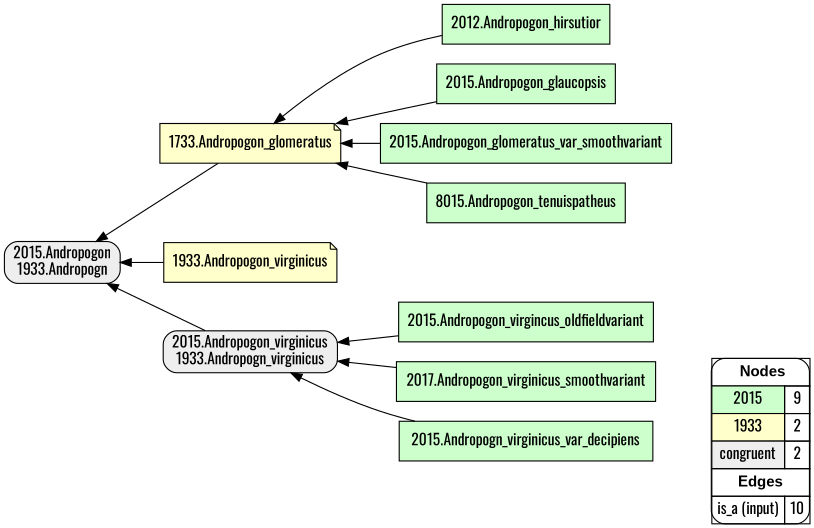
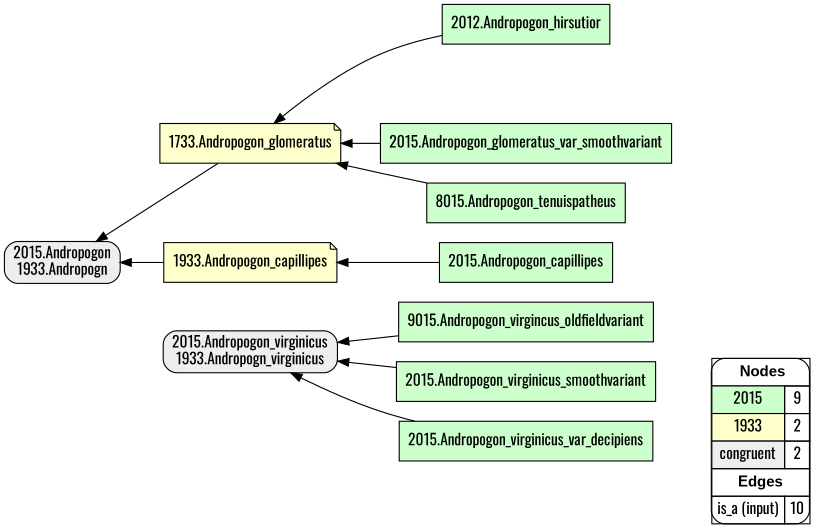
node "2015.Andropogon_glaucopsis": removed
node "1933.Andropogon_virginicus": label "1933.Andropogon_virginicus" -> "1933.Andropogon_capillipes"
node "2015.Andropogon_capillipes": added
edge "2015.Andropogon_virginicus 1933.Andropogn_virginicus" -> "2015.Andropogon 1933.Andropogn": removed
node "2015.Andropogon_virgincus_oldfieldvariant": label "2015.Andropogon_virgincus_oldfieldvariant" -> "9015.Andropogon_virgincus_oldfieldvariant"
node "2017.Andropogon_virginicus_smoothvariant": label "2017.Andropogon_virginicus_smoothvariant" -> "2015.Andropogon_virginicus_smoothvariant"
node "2015.Andropogn_virginicus_var_decipiens": label "2015.Andropogn_virginicus_var_decipiens" -> "2015.Andropogon_virginicus_var_decipiens"
